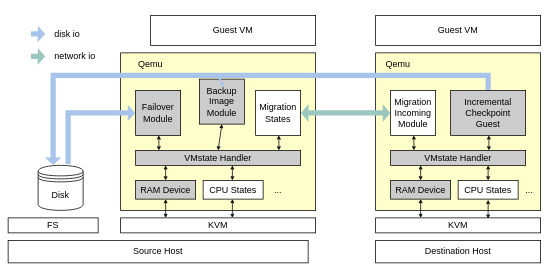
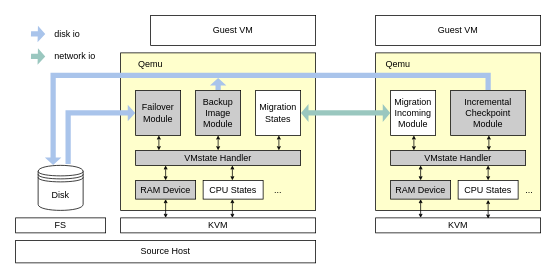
node "Backup Image Module": moved (222, 102) -> (218, 113)
node "Incremental Checkpoint Guest": label "Incremental Checkpoint Guest" -> "Incremental Checkpoint Module"
node "FS": moved (53, 225) -> (60, 225)
node "Source Host": moved (158, 252) -> (165, 252)
node "Destination Host": removed
